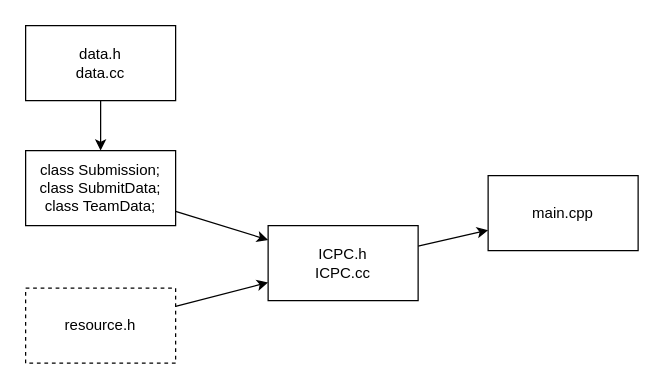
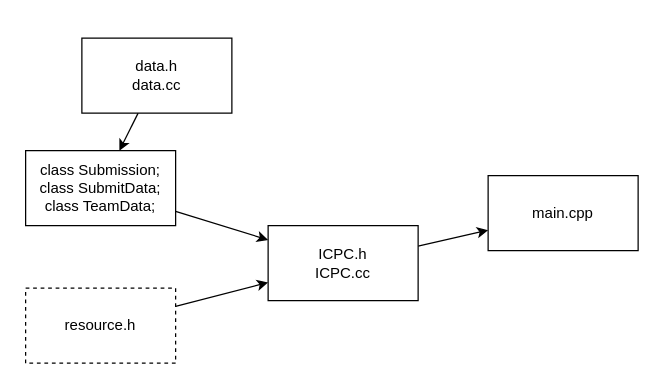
node "data.h data.cc": moved (101, 63) -> (157, 76)
